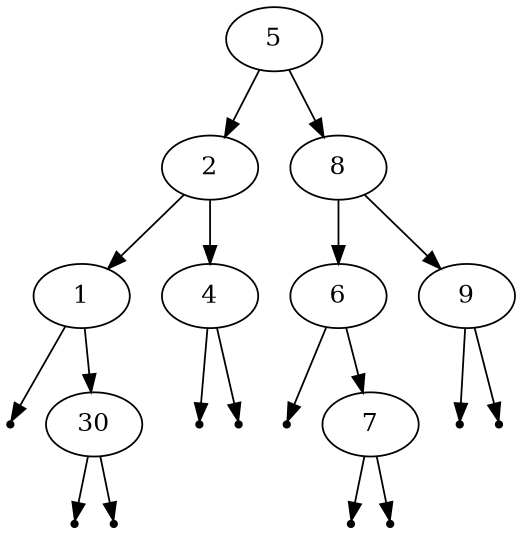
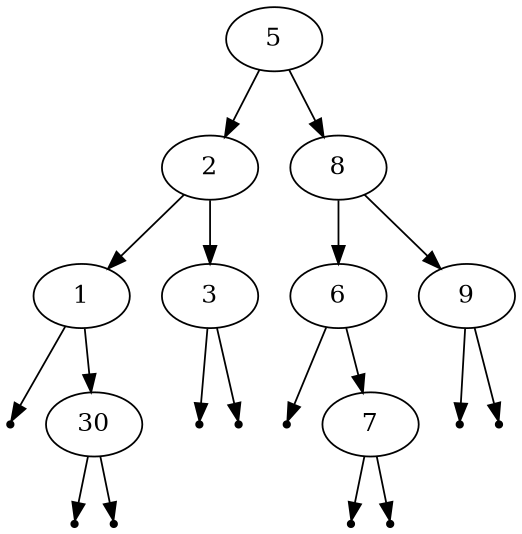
node "4": label "4" -> "3"
